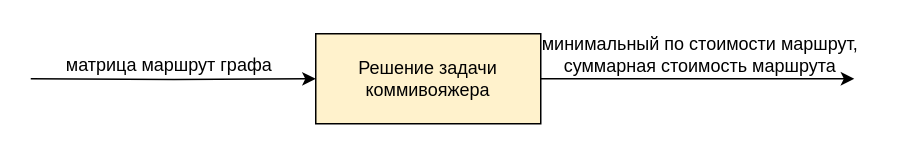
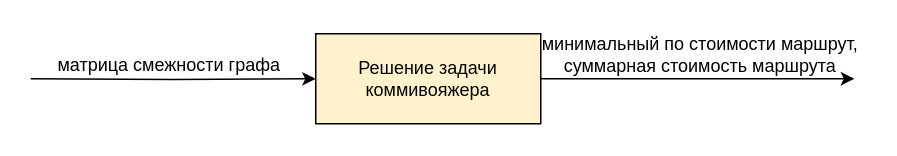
node "матрица маршрут графа": label "матрица маршрут графа" -> "матрица смежности графа"
